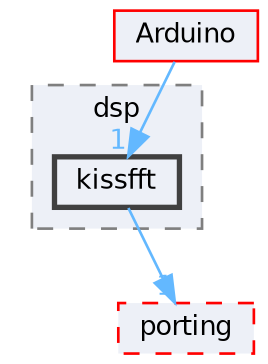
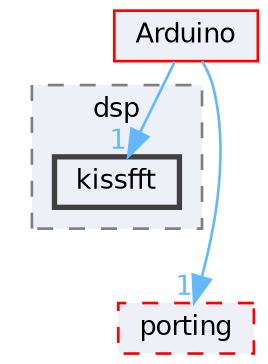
edge "kissfft" -> "porting": now "Arduino" -> "porting"
